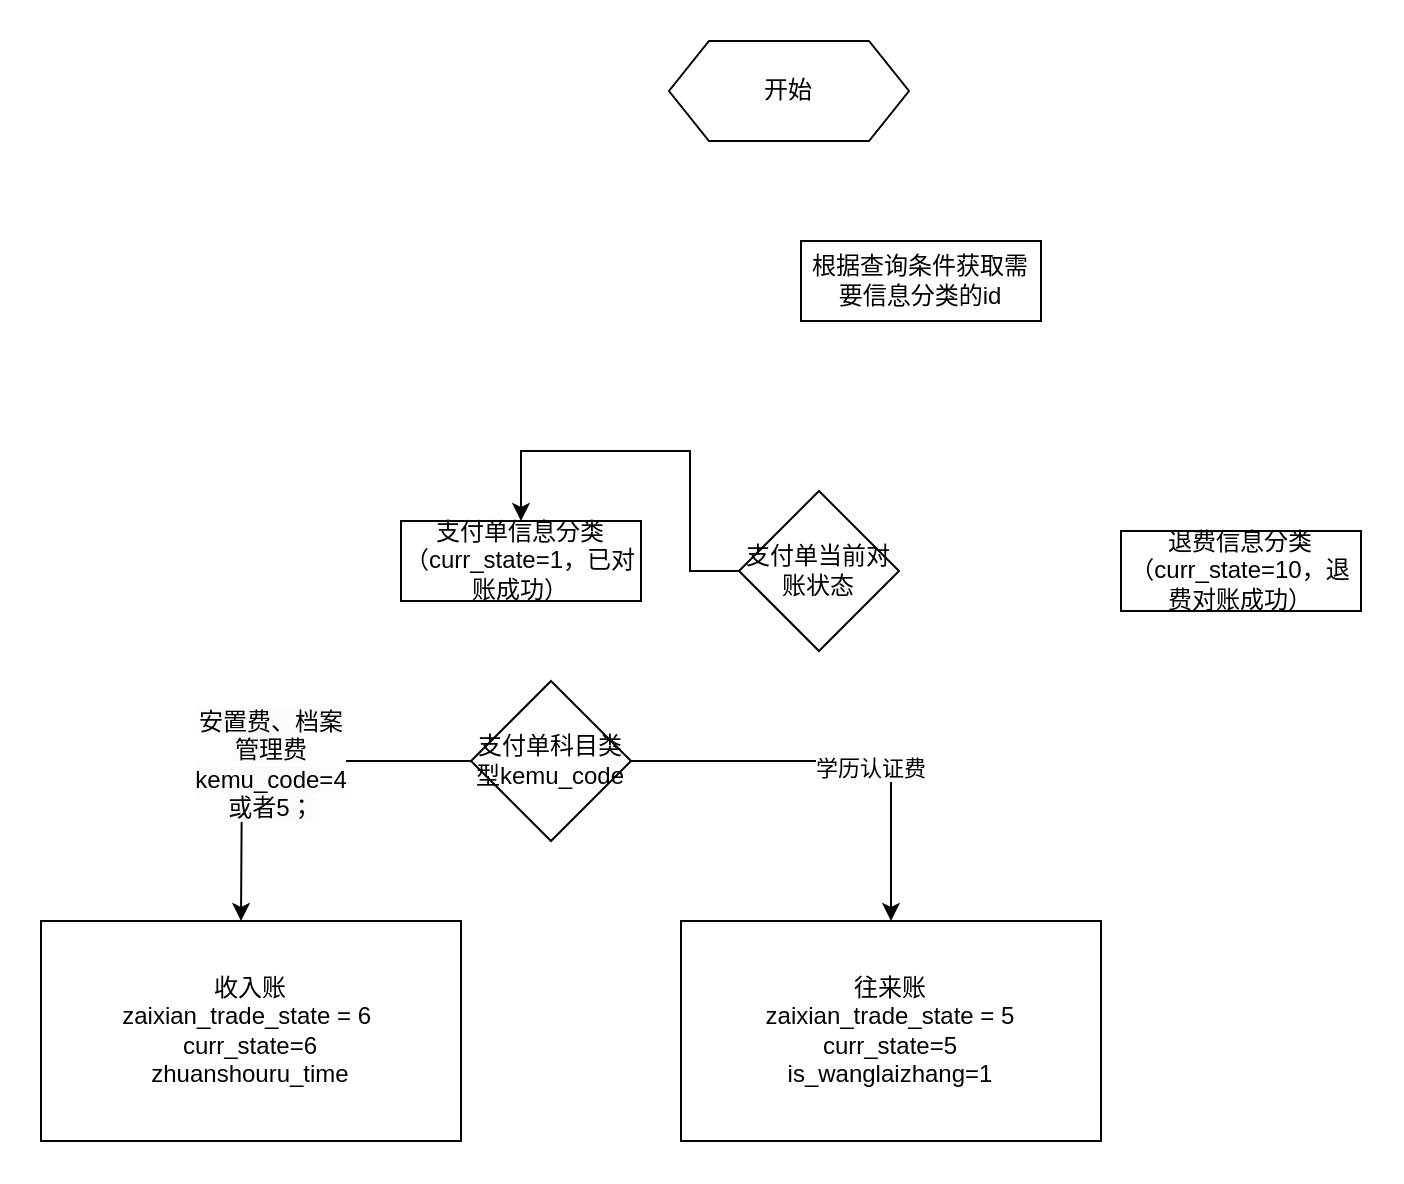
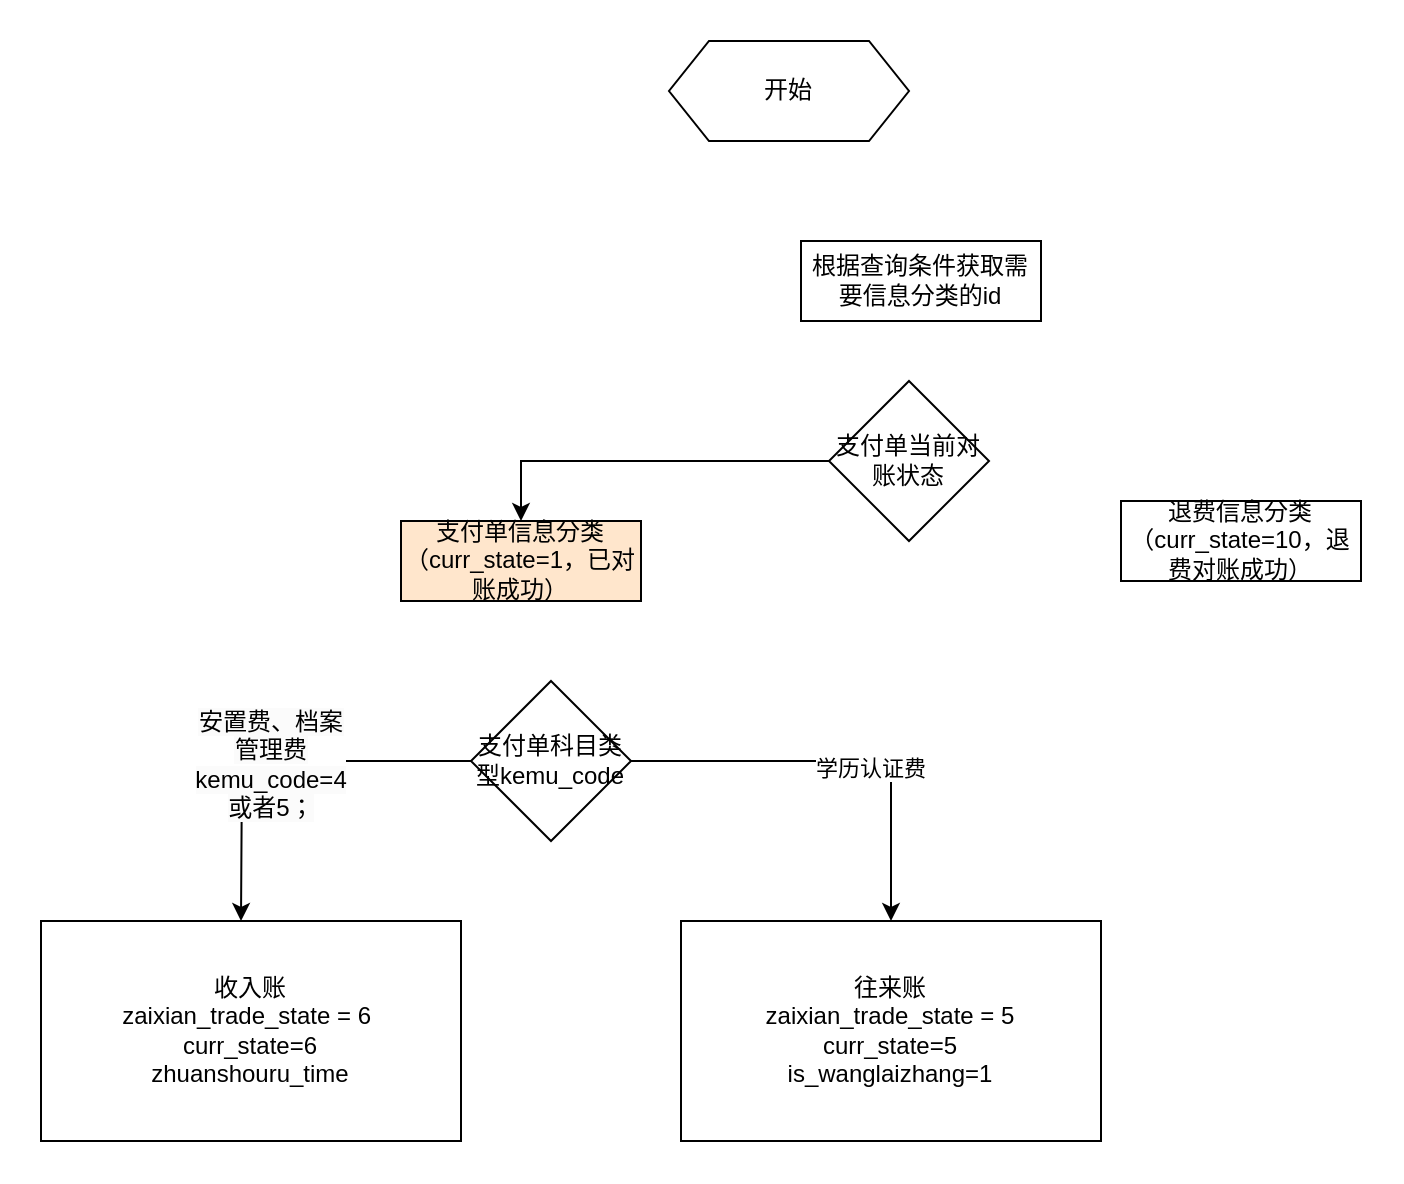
node "支付单信息分类（curr_state=1，已对账成功）": fillcolor #ffffff -> #ffe6cc
node "支付单当前对账状态": moved (819, 571) -> (909, 461)
node "退费信息分类（curr_state=10，退费对账成功）": moved (1241, 571) -> (1241, 541)
